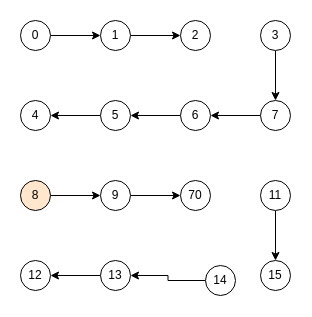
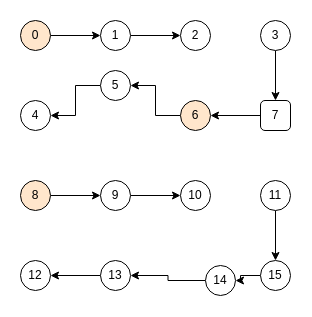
node "0": fillcolor #ffffff -> #ffe6cc
node "5": moved (116, 116) -> (116, 86)
node "6": fillcolor #ffffff -> #ffe6cc
node "7": shape ellipse -> rounded rectangle
node "70": label "70" -> "10"
edge "15" -> "14": added
